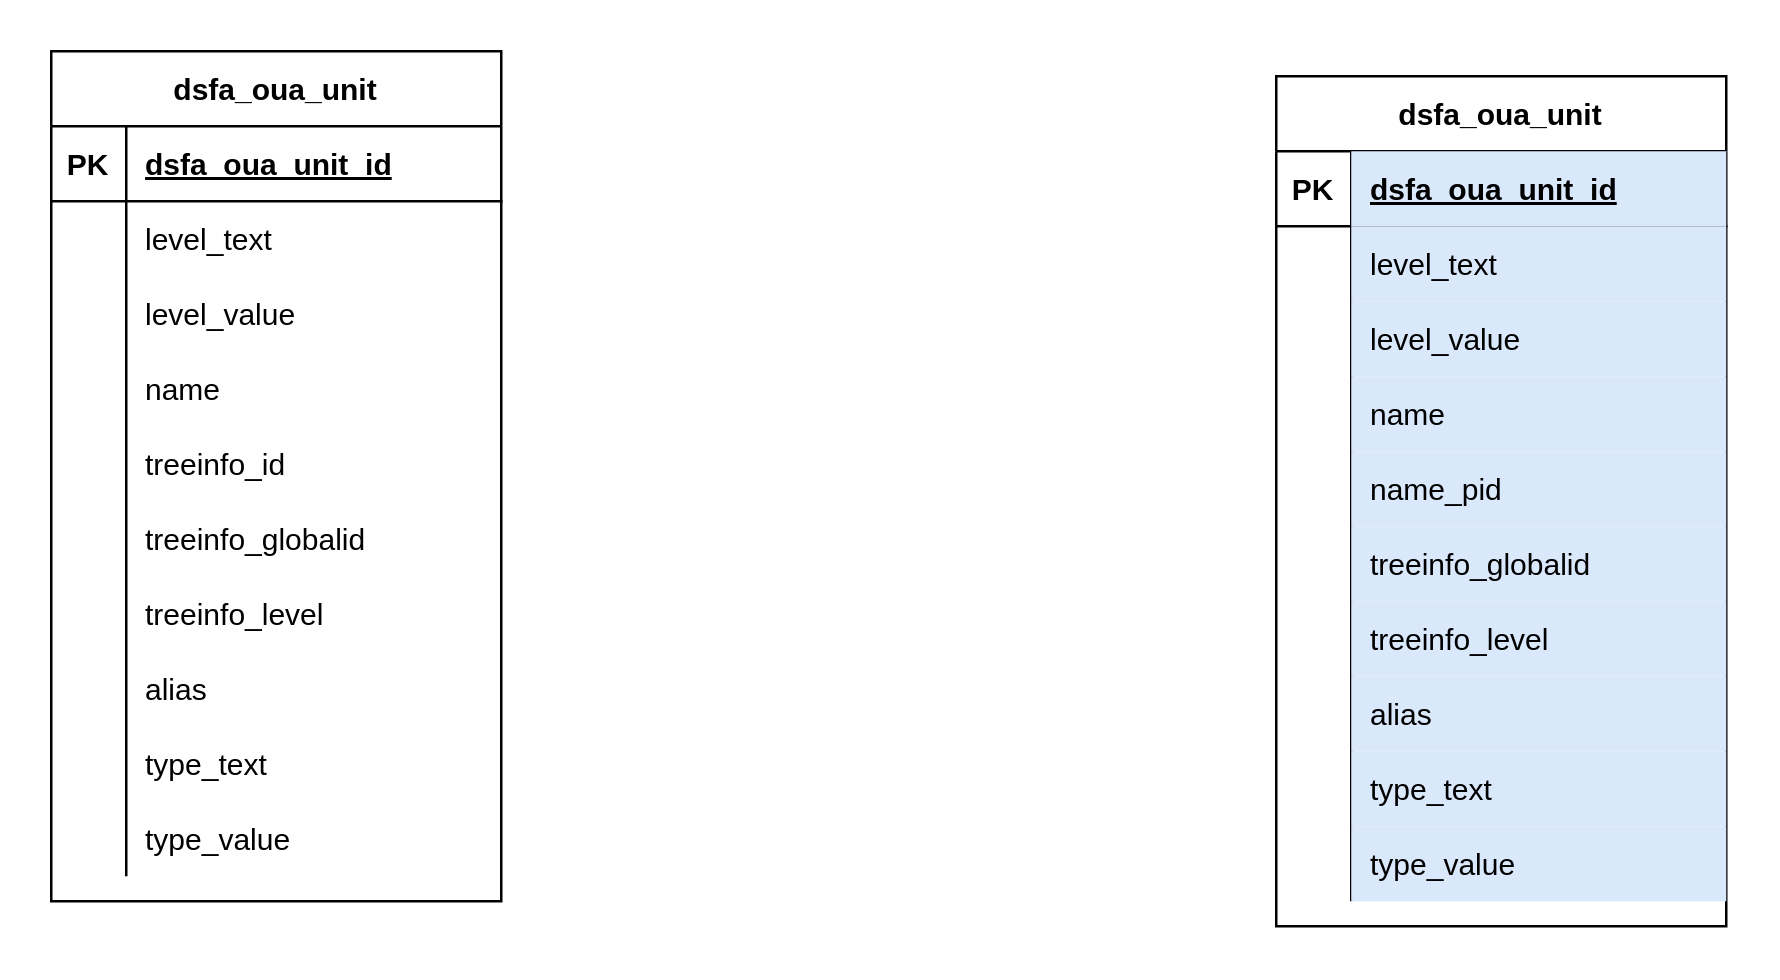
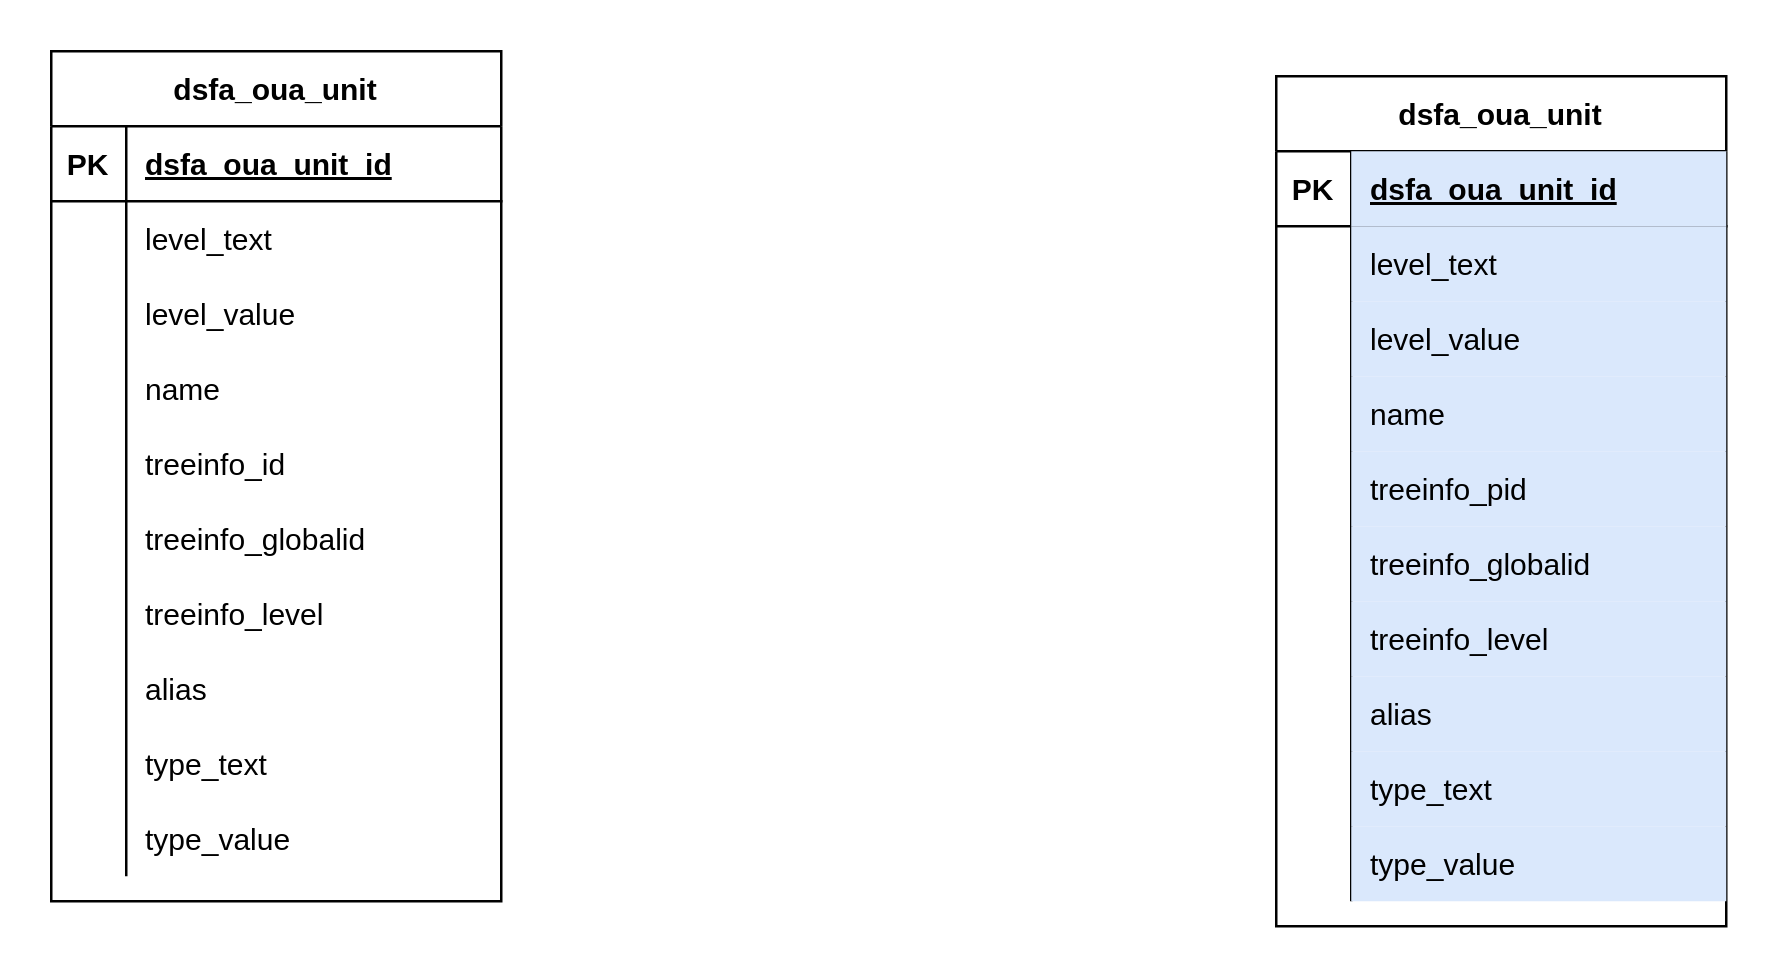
node "name_pid": label "name_pid" -> "treeinfo_pid"
